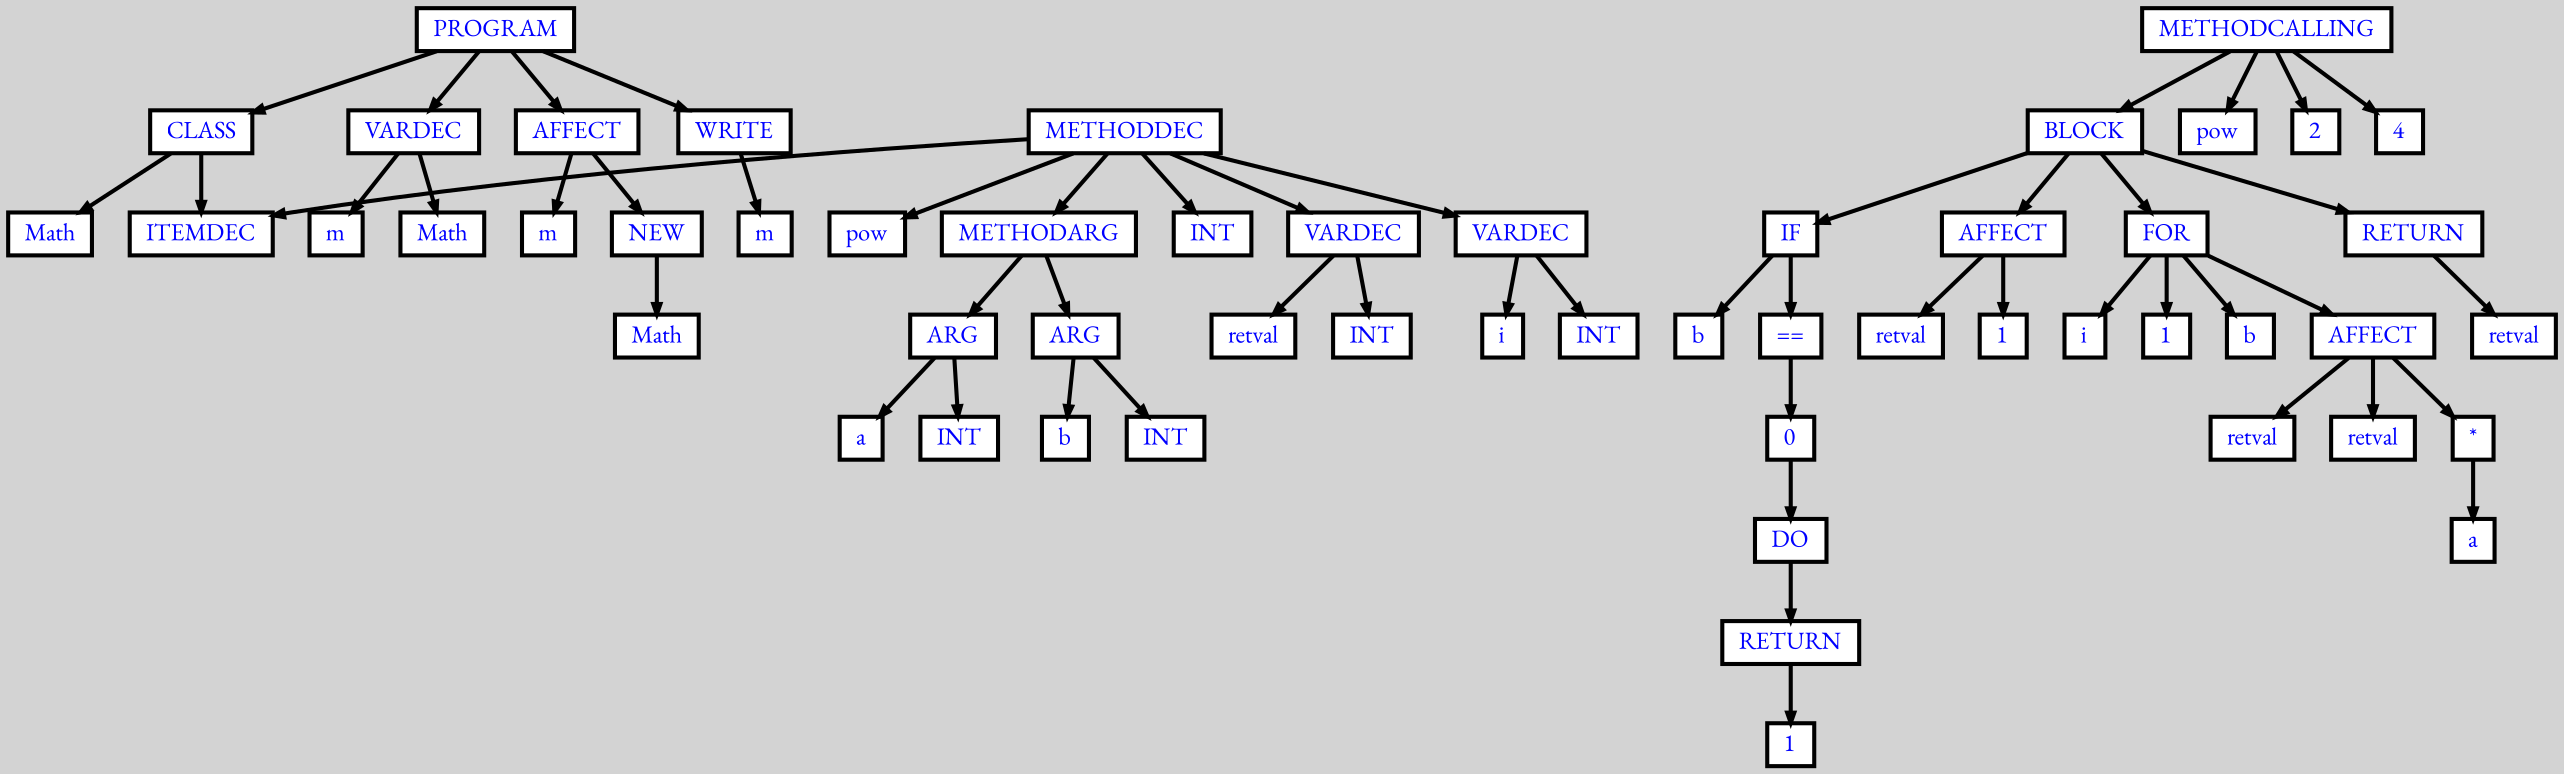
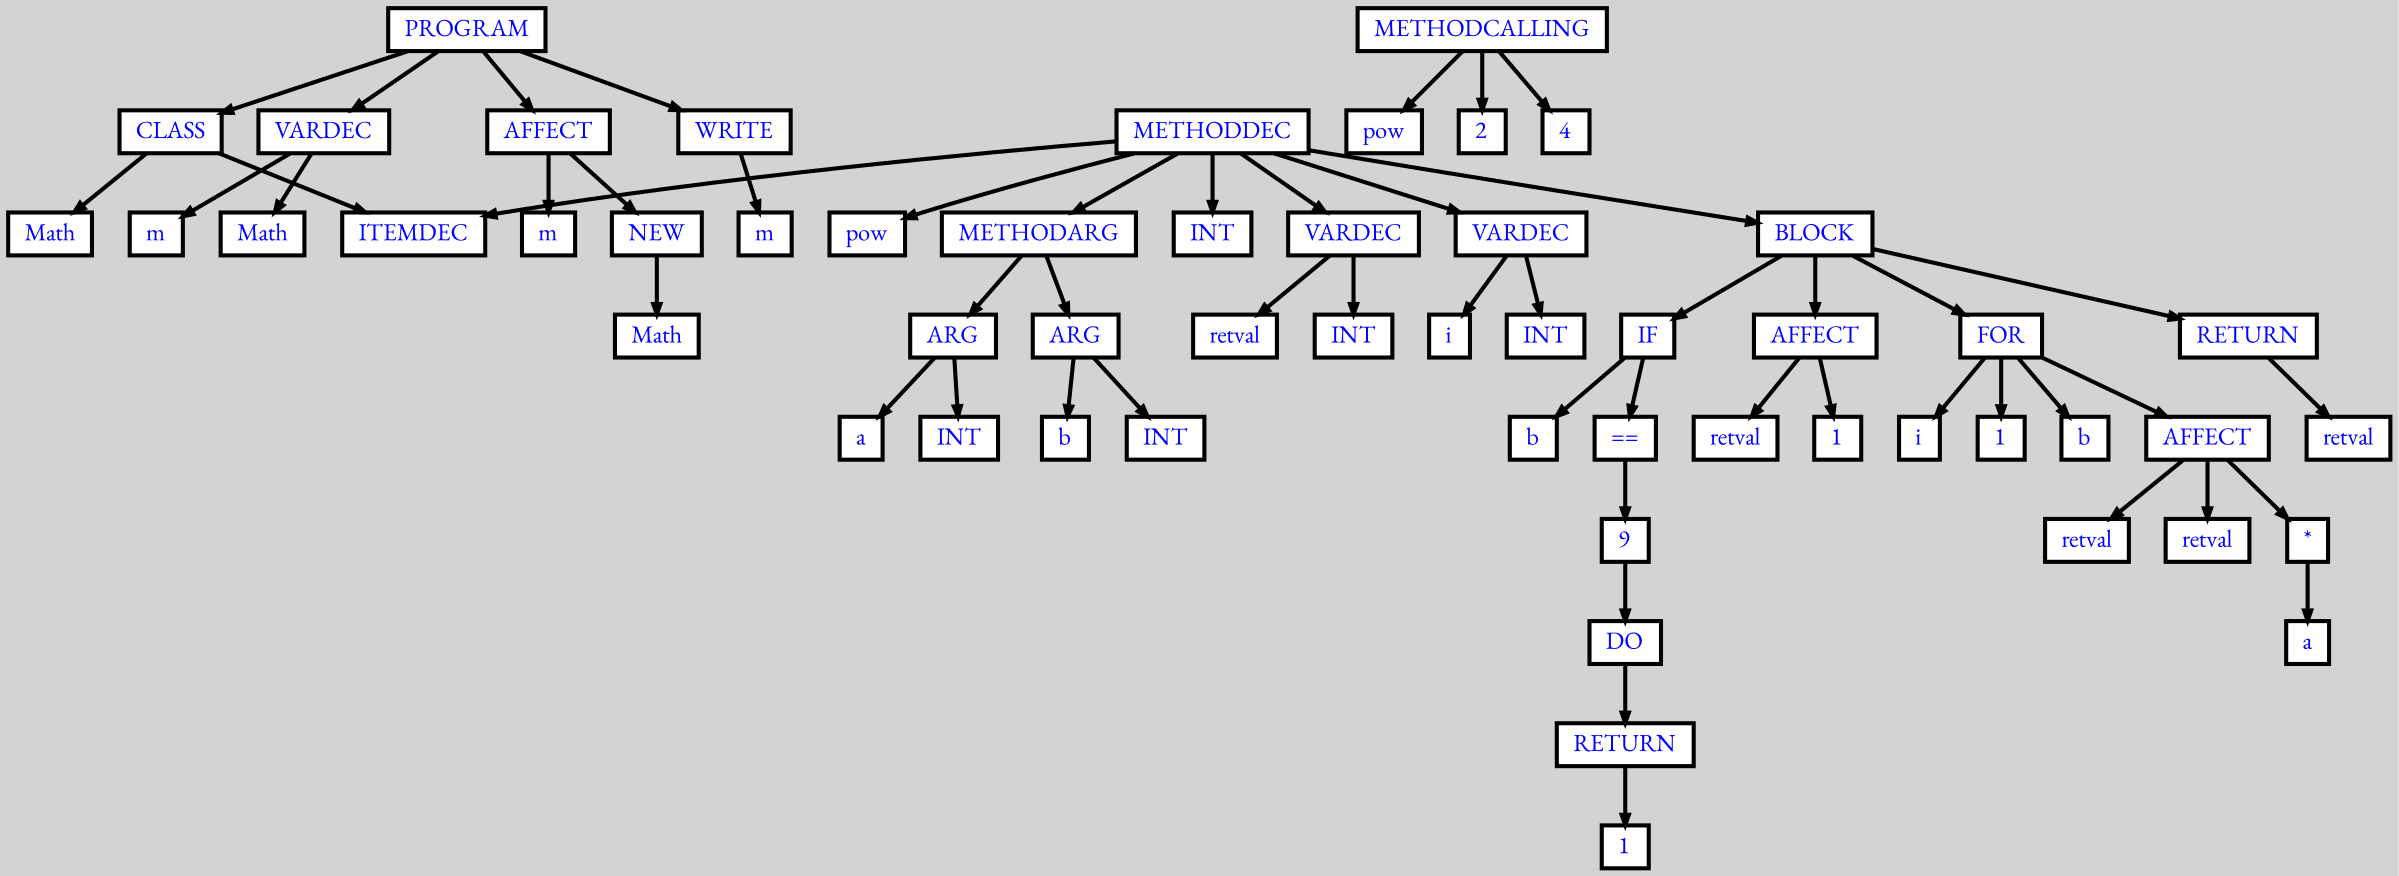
edge "METHODCALLING" -> "BLOCK": now "METHODDEC" -> "BLOCK"
node "0": label "0" -> "9"
